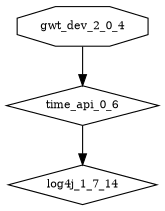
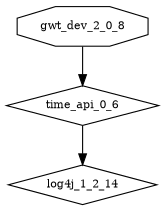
node "gwt_dev_2_0_4": label "gwt_dev_2_0_4" -> "gwt_dev_2_0_8"
node "log4j_1_7_14": label "log4j_1_7_14" -> "log4j_1_2_14"
